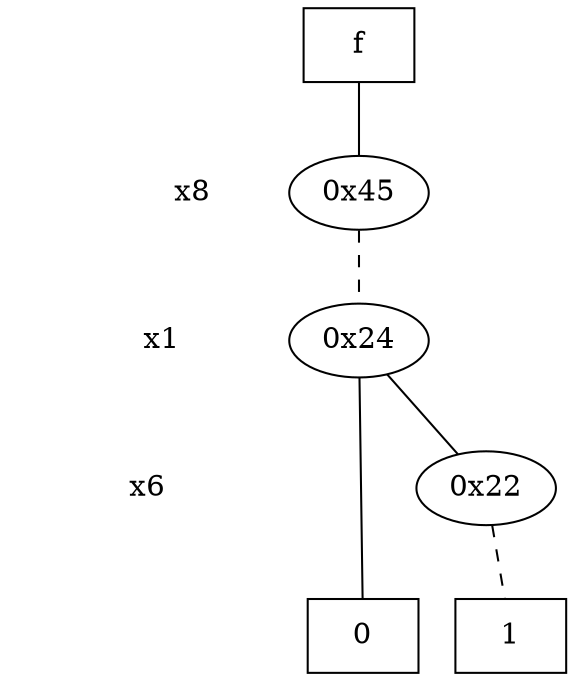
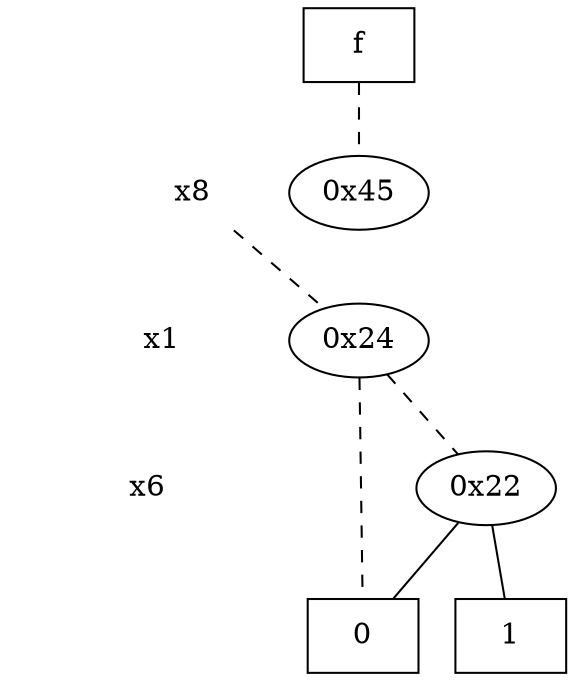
edge "f" -- "0x45": style solid -> dashed
edge "0x45" -- "0x24": now "x8" -- "0x24"
edge "0x24" -- "0x22": style solid -> dashed
edge "0x24" -- "0": style solid -> dashed
edge "0x22" -- "0": added
edge "0x22" -- "1": style dashed -> solid
